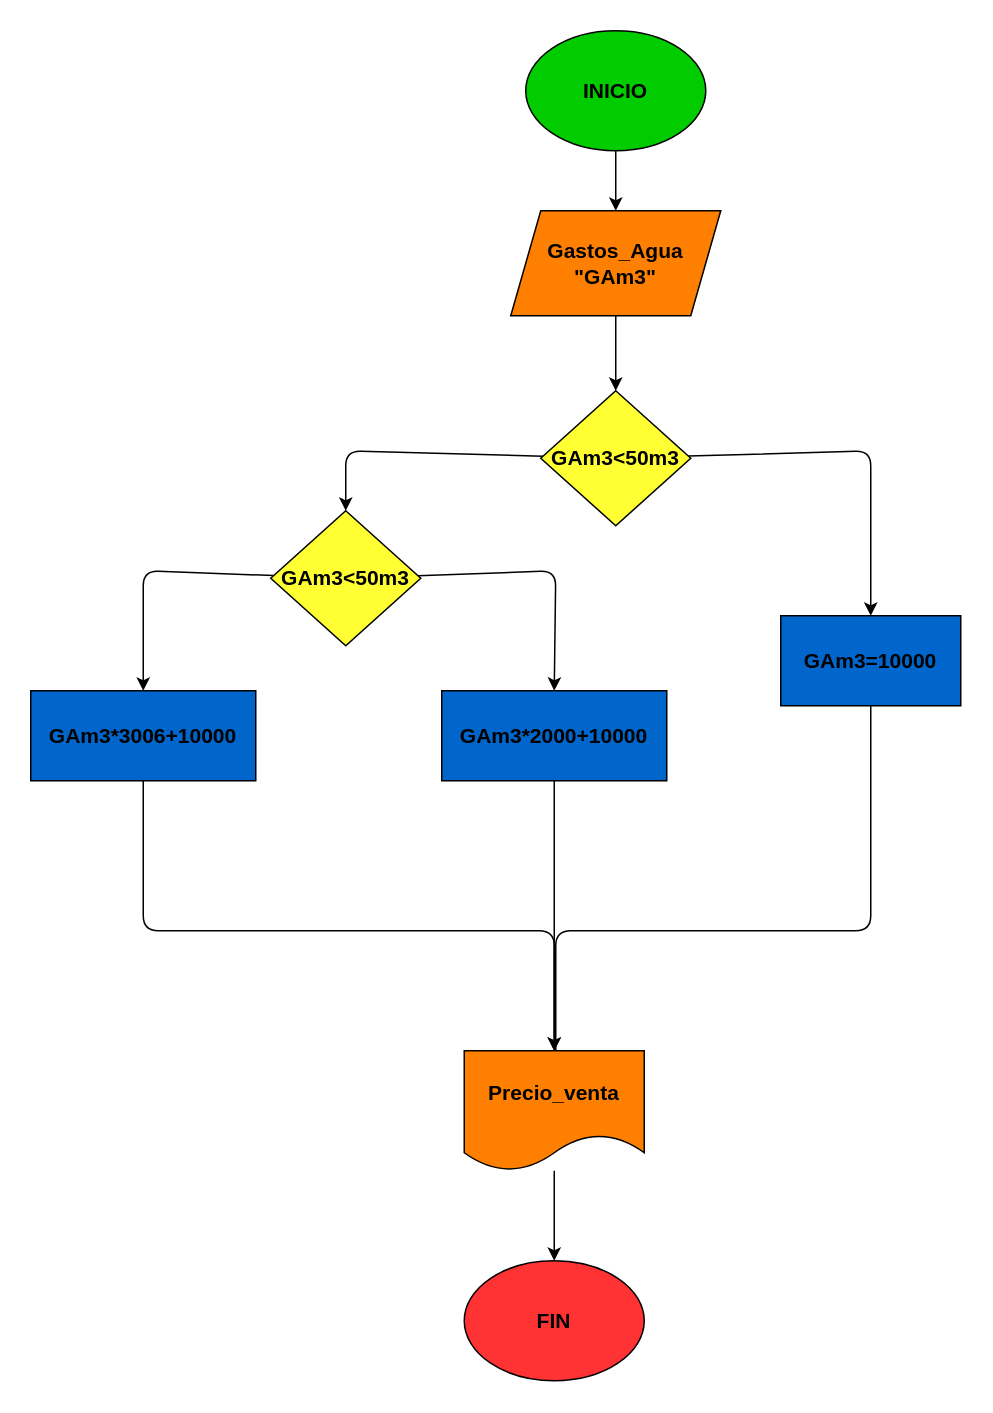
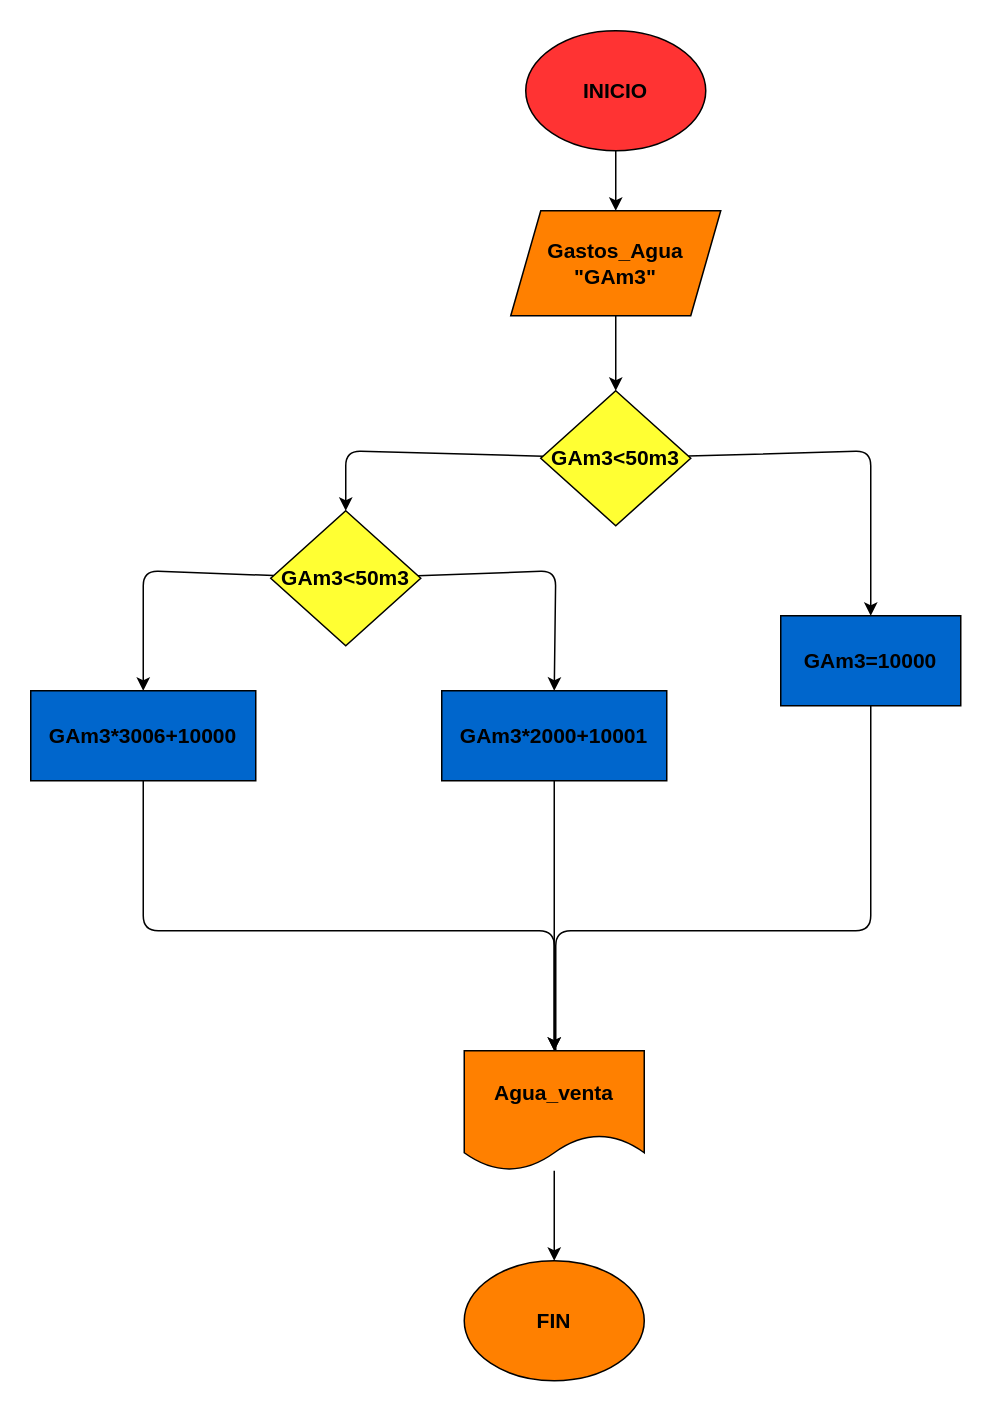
node "INICIO": fillcolor #00cc00 -> #ff3333
node "GAm3*2000+10000": label "GAm3*2000+10000" -> "GAm3*2000+10001"
node "Precio_venta": label "Precio_venta" -> "Agua_venta"
node "FIN": fillcolor #ff3333 -> #ff8000
